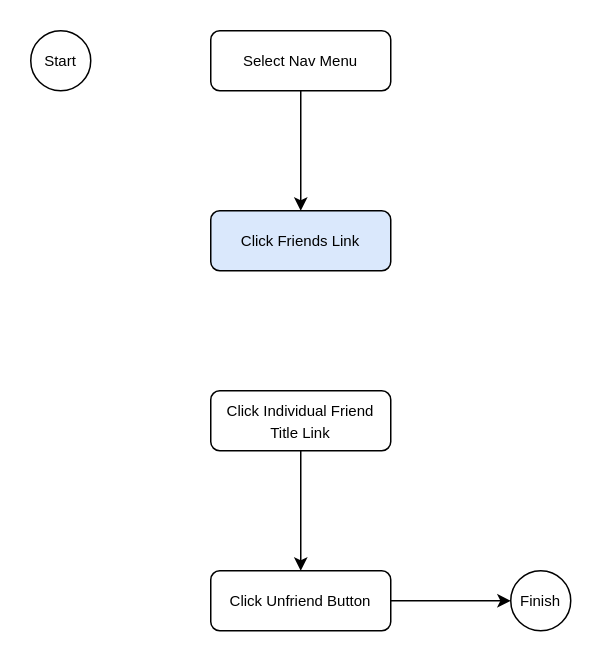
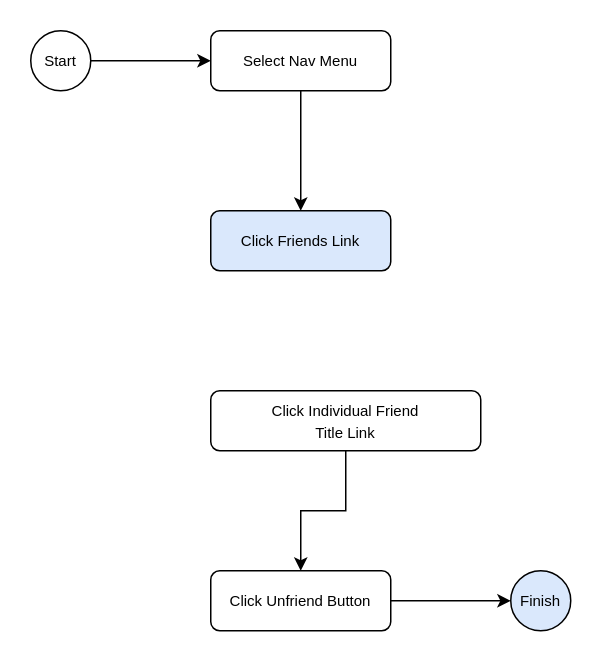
edge "Start" -> "Select Nav Menu": added
node "Click Individual Friend Title Link": size 180x60 -> 270x60
node "Finish": fillcolor #ffffff -> #dae8fc
